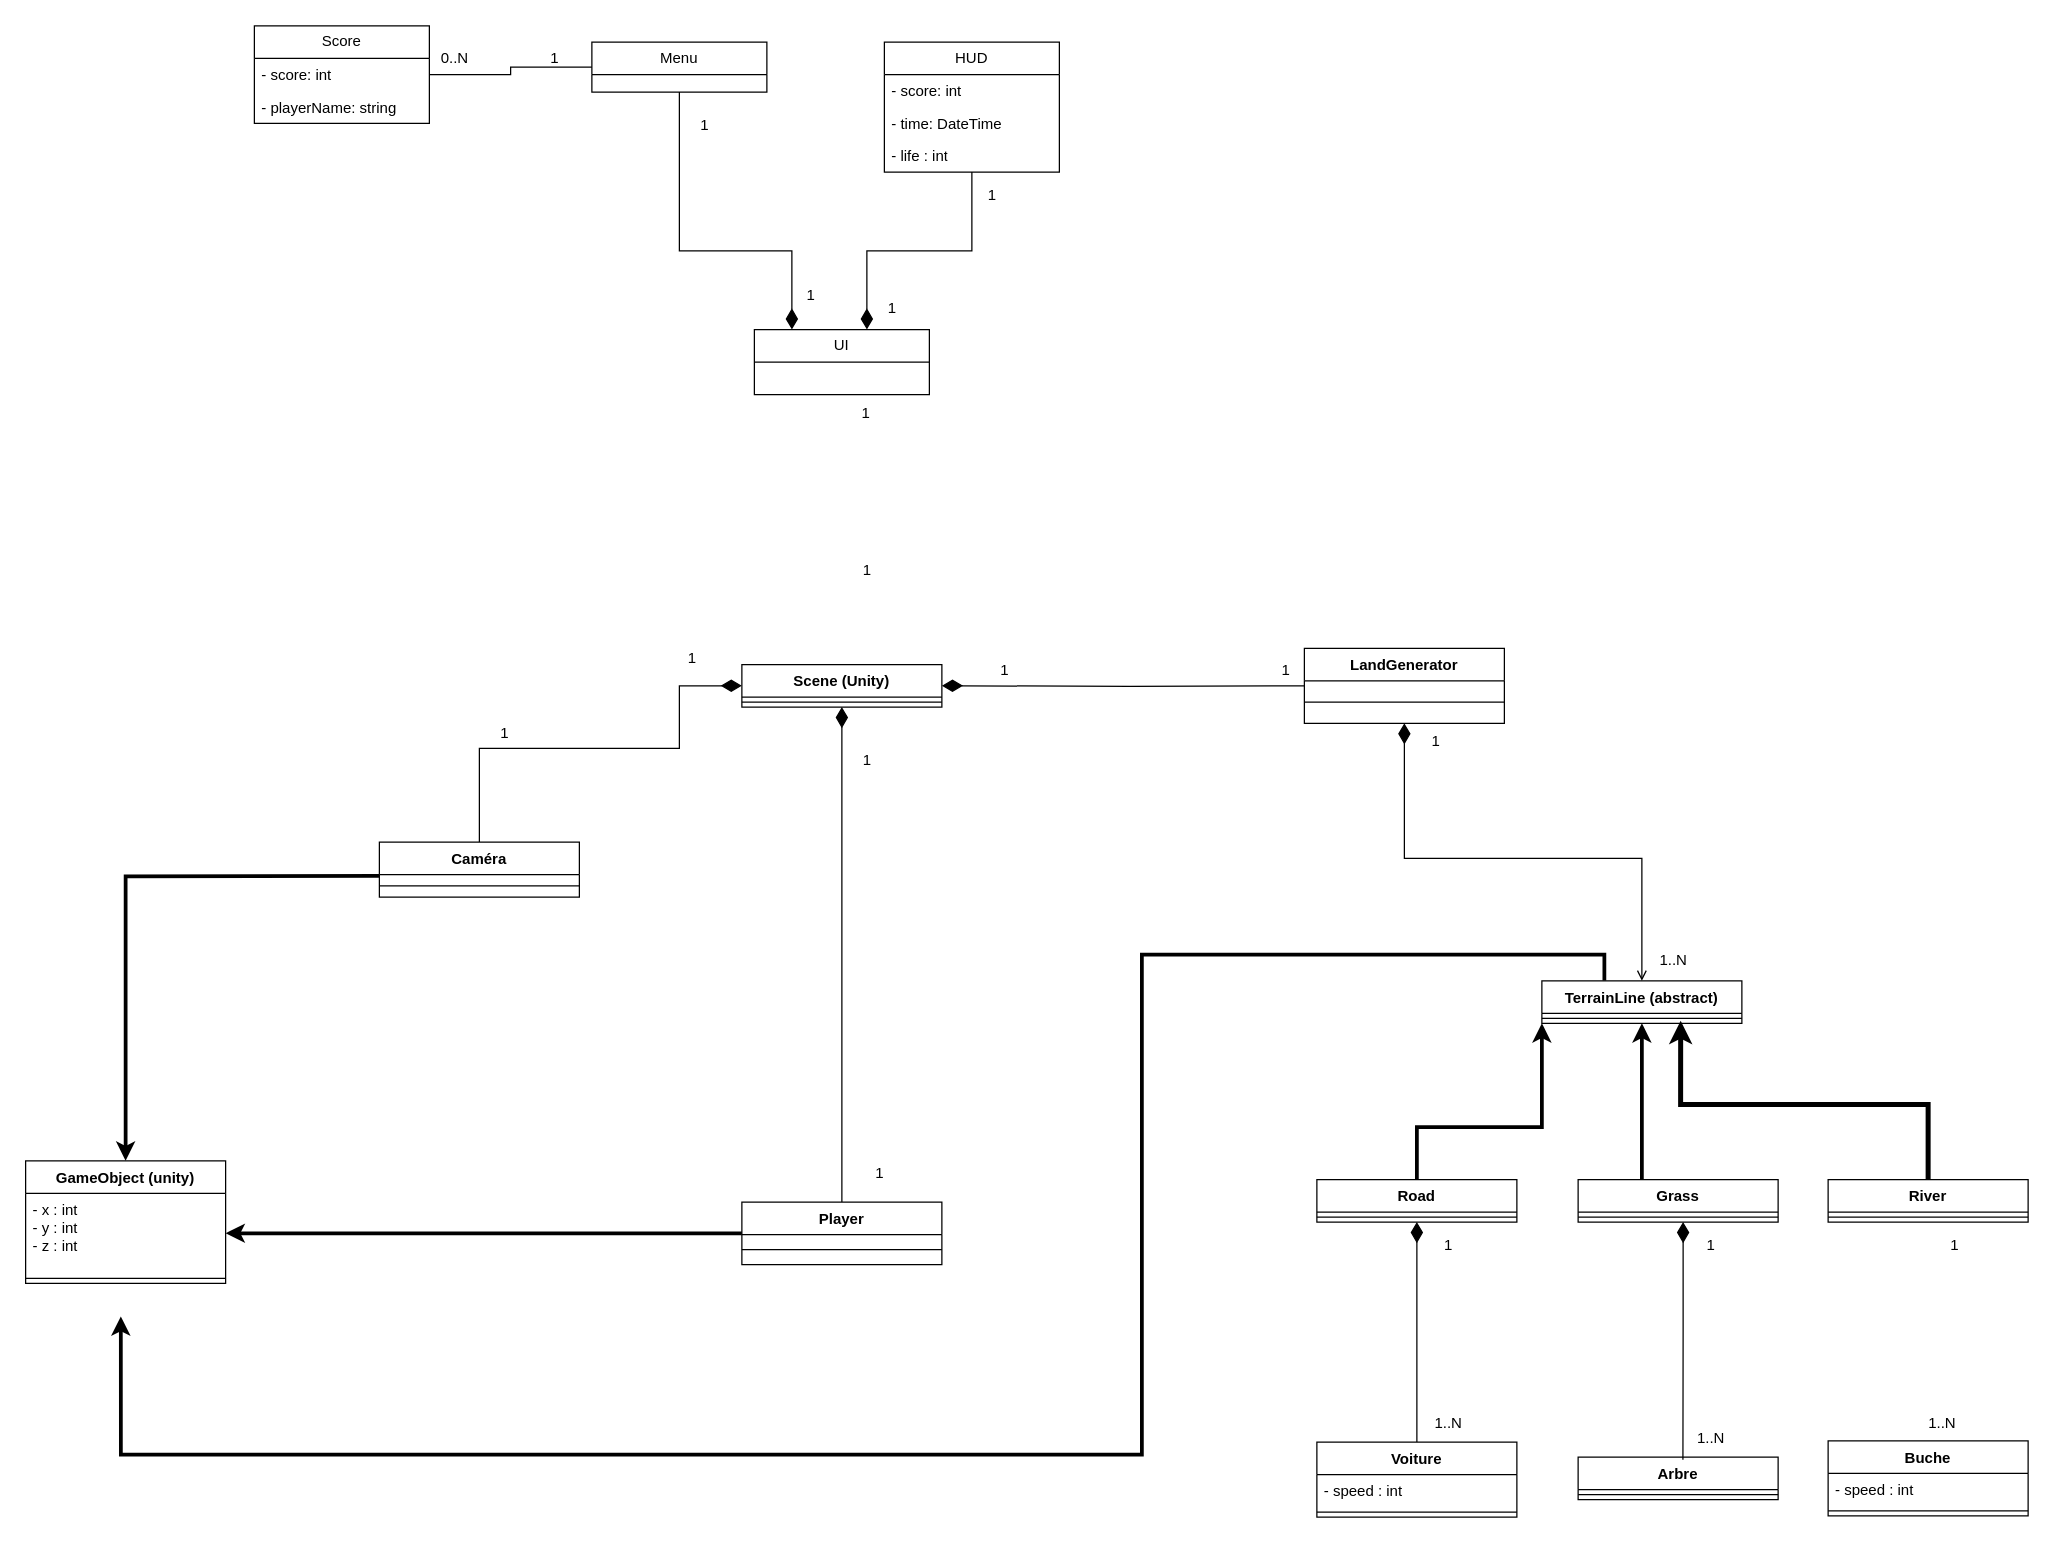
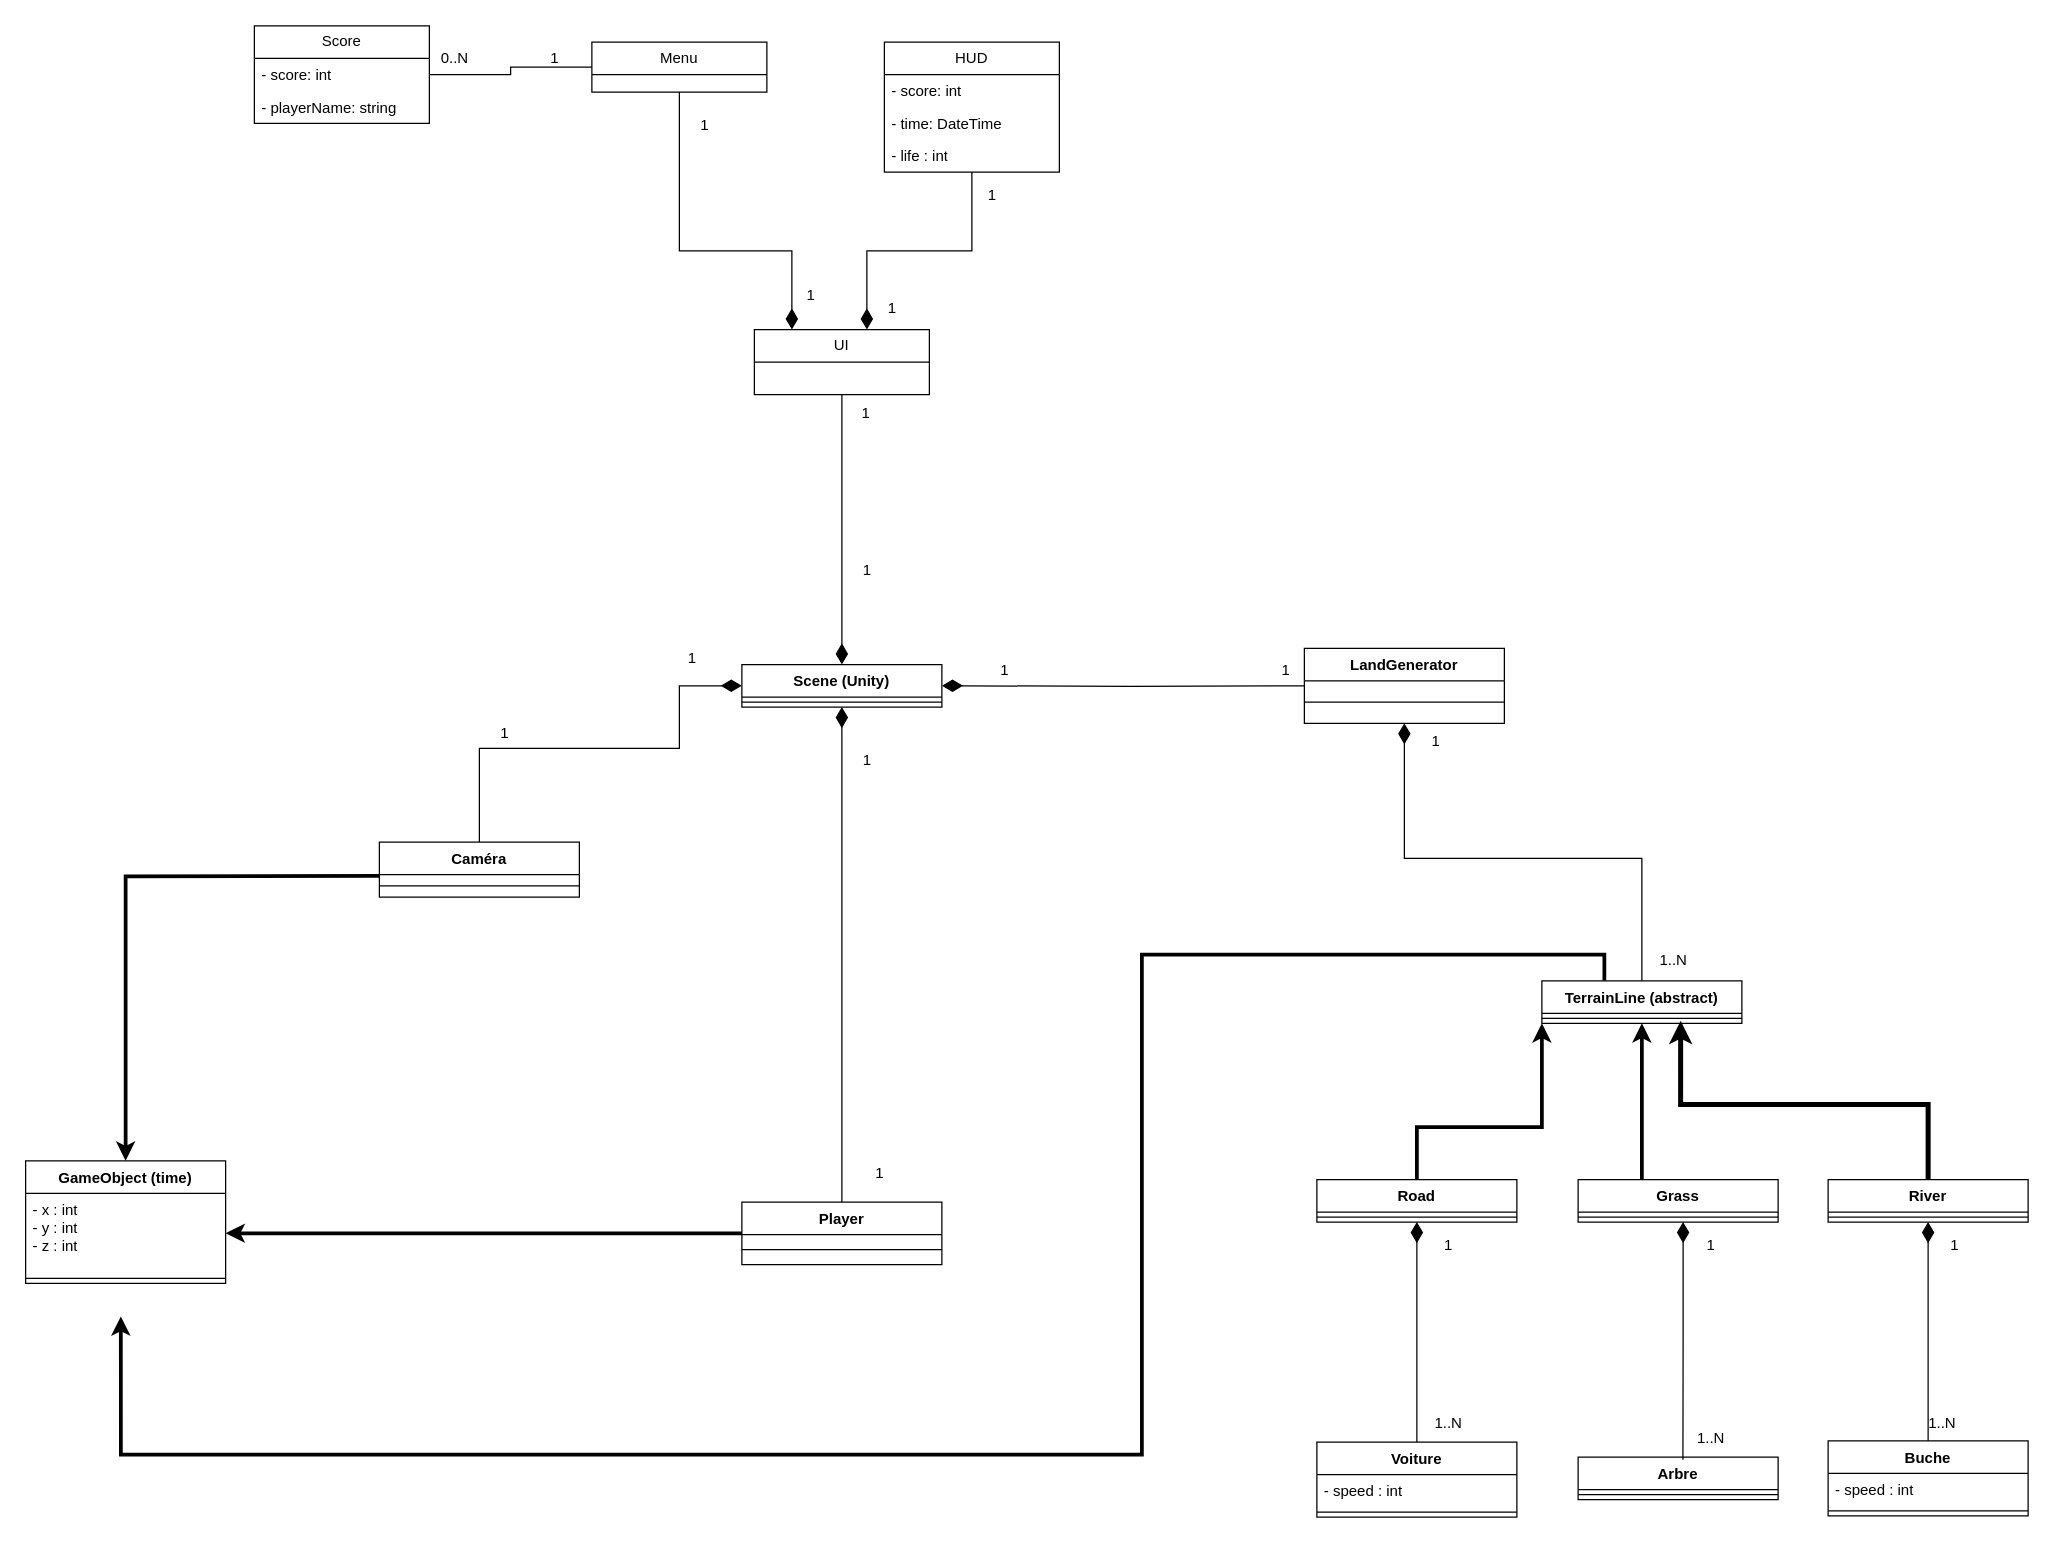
edge "UI" -> "Scene (Unity)": added
edge "LandGenerator" -- "TerrainLine (abstract)": arrowhead open -> none
node "GameObject (unity)": label "GameObject (unity)" -> "GameObject (time)"
edge "Buche" -> "River": added
